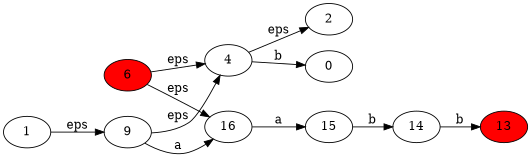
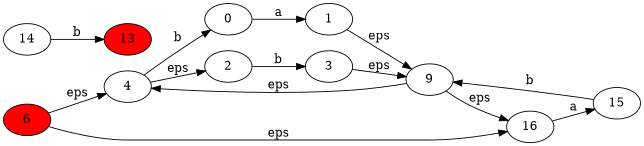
edge "0" -> "1": added, label "a"
node "3": added
edge "15" -> "14": now "15" -> "9"
edge "9" -> "16": label "a" -> "eps"
